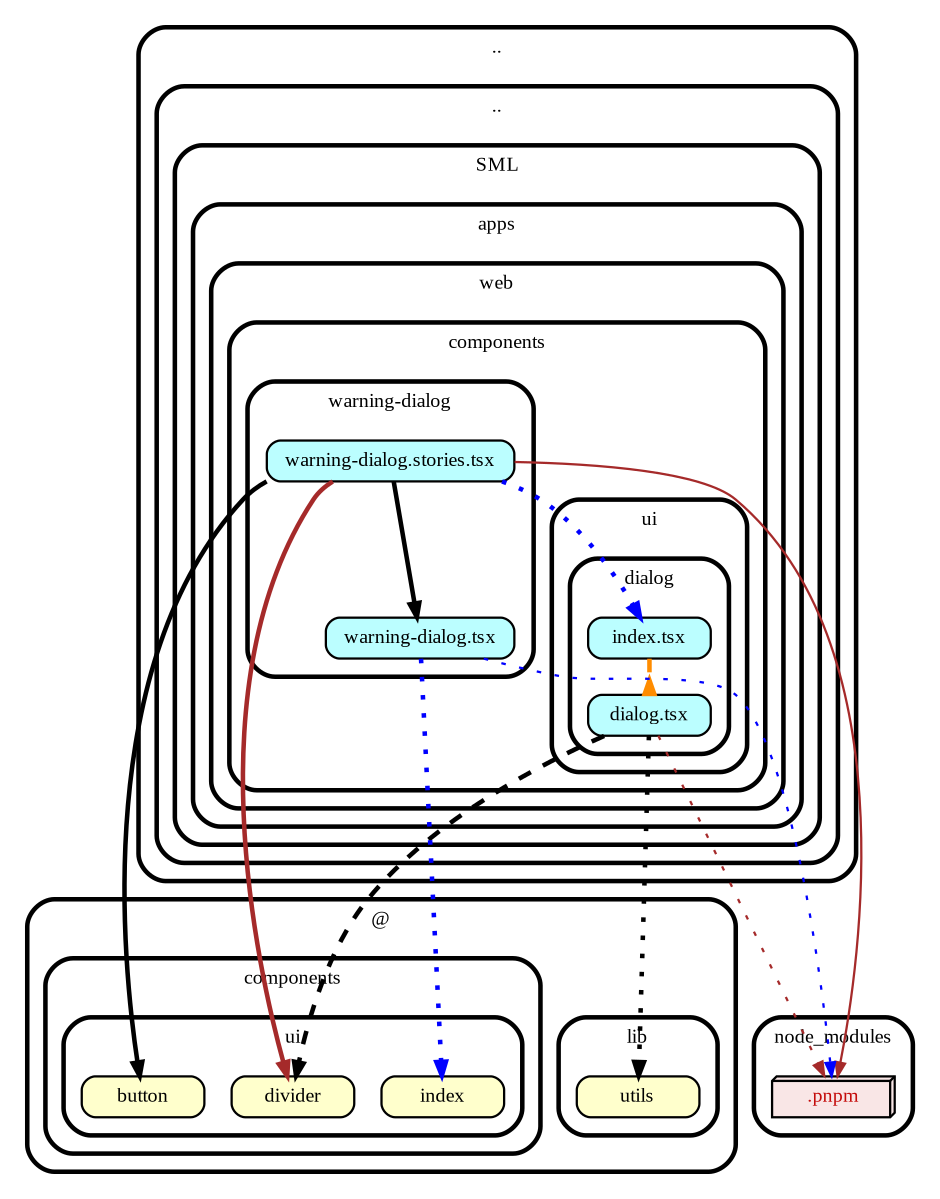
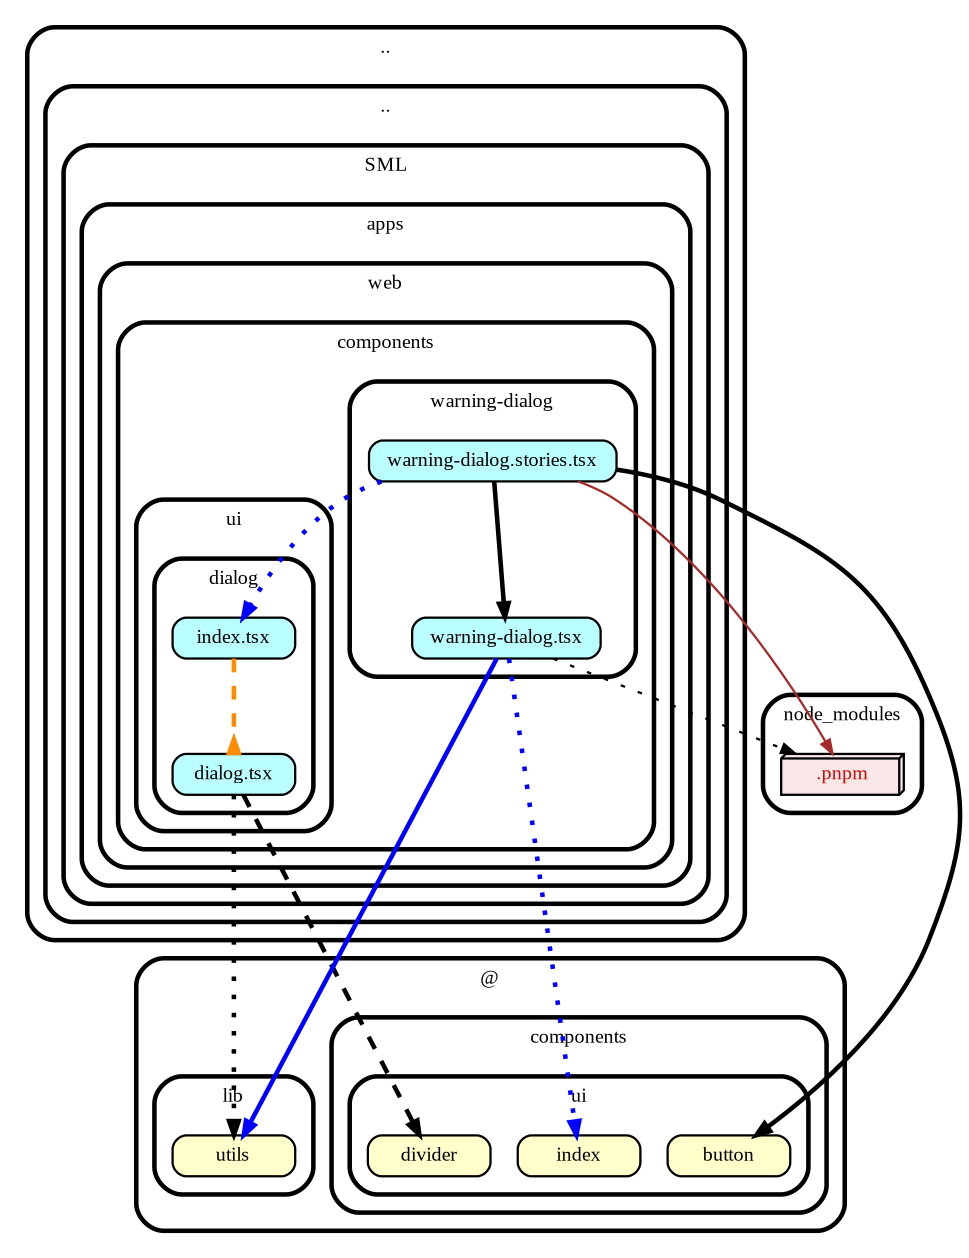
edge "warning-dialog.tsx" -> ".pnpm": color blue -> black
edge "warning-dialog.stories.tsx" -> "divider": removed
edge "warning-dialog.tsx" -> "utils": added
edge "dialog.tsx" -> ".pnpm": removed
